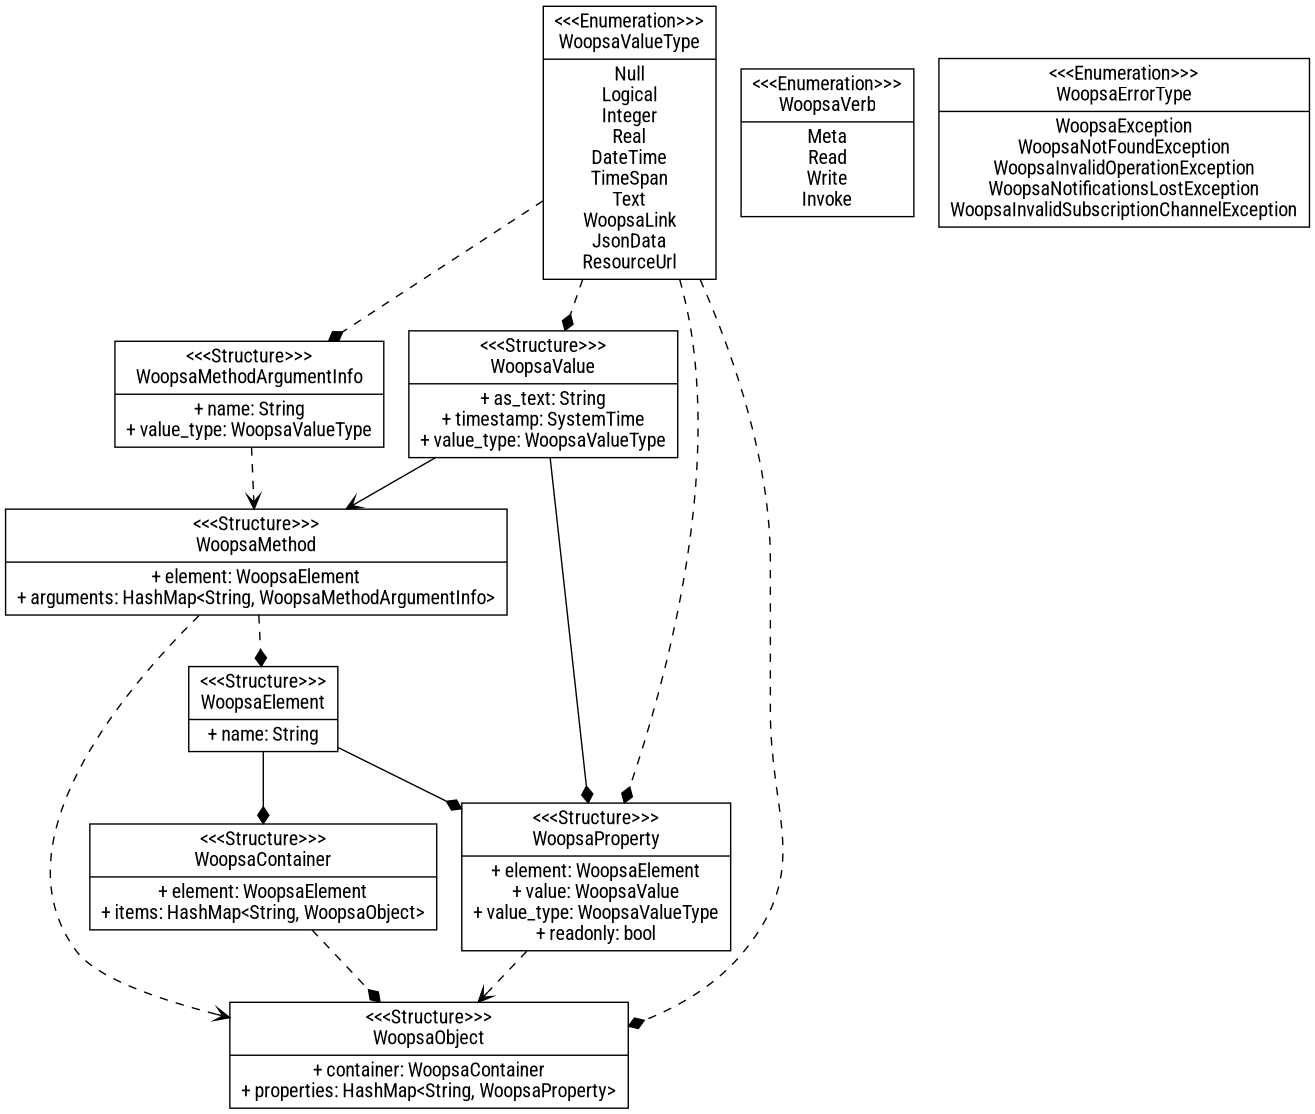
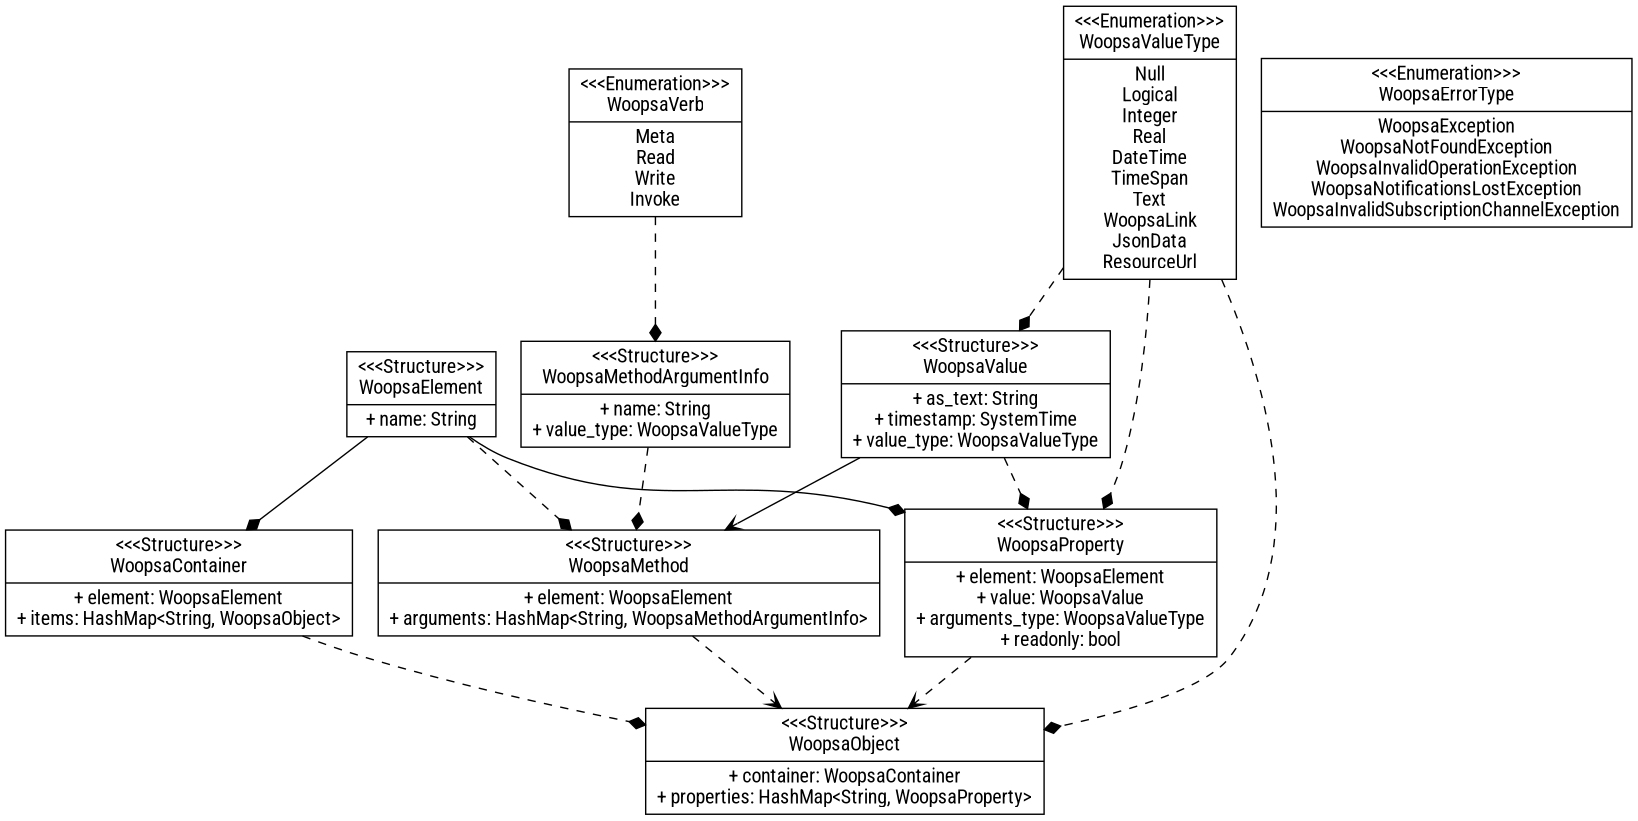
edge "WoopsaValueType" -> "WoopsaMethodArgumentInfo": now "WoopsaVerb" -> "WoopsaMethodArgumentInfo"
edge "WoopsaMethodArgumentInfo" -> "WoopsaMethod": arrowhead vee -> diamond
edge "WoopsaValue" -> "WoopsaProperty": style solid -> dashed
edge "WoopsaMethod" -> "WoopsaElement": reversed
node "WoopsaProperty": text "+ value_type: WoopsaValueType" -> "+ arguments_type: WoopsaValueType"
